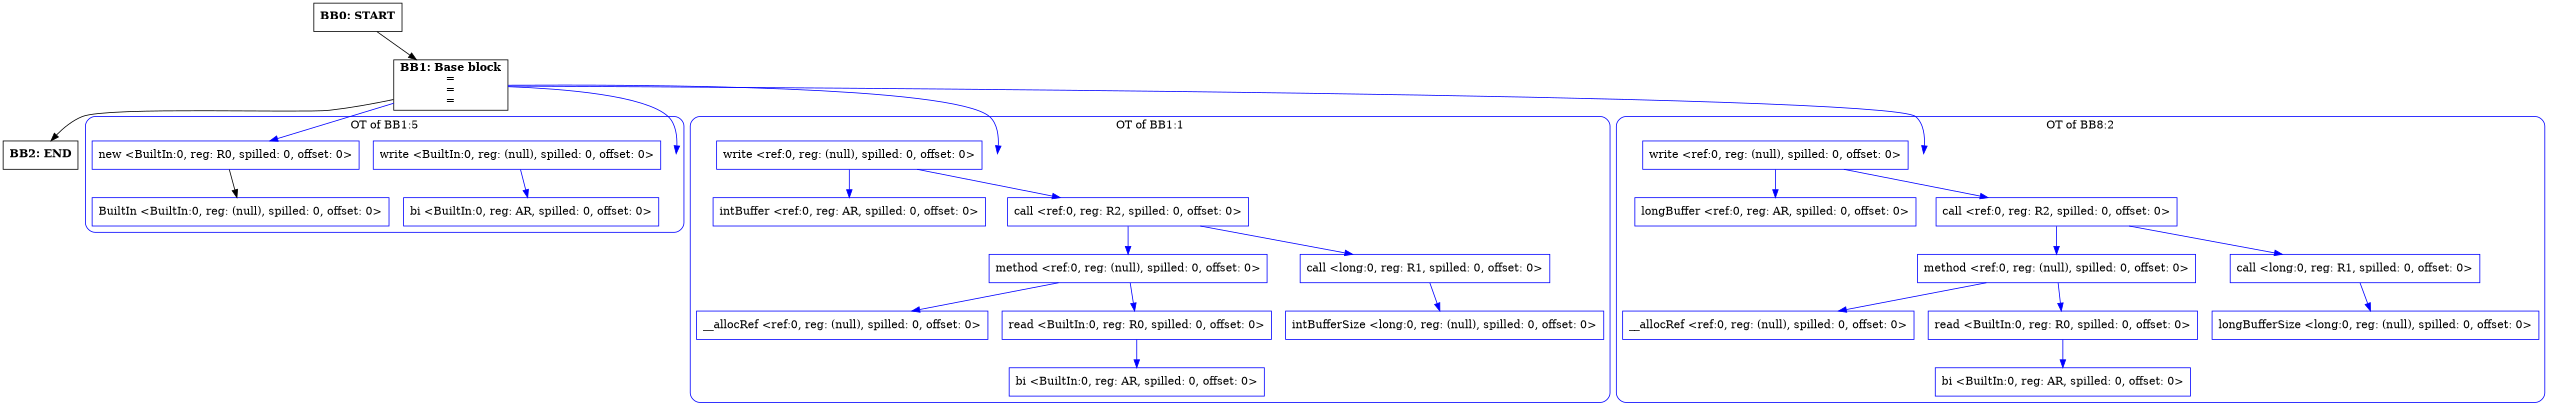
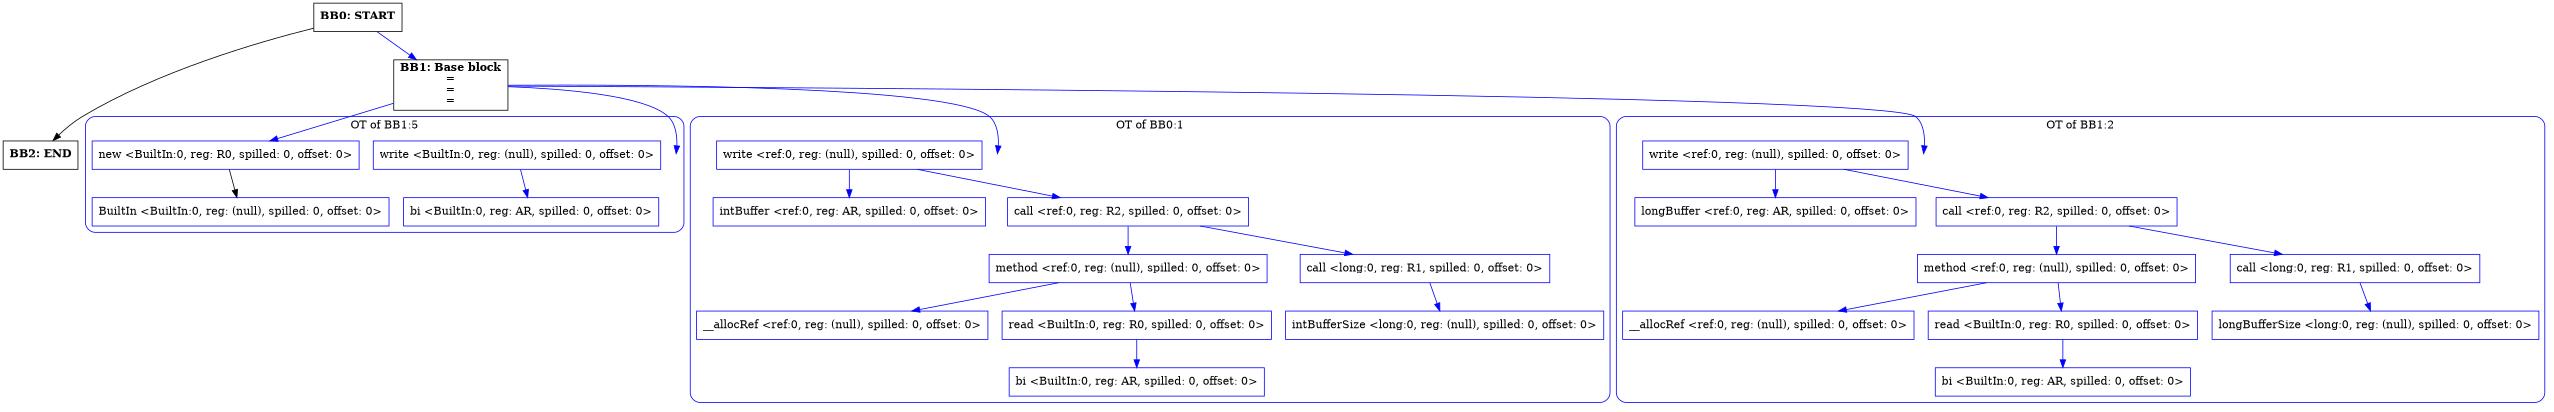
edge "BB0: START" -> "BB1: Base block": color black -> blue
edge "BB1: Base block" -> "BB2: END": now "BB0: START" -> "BB2: END"
cluster "OT of BB1:1": label "OT of BB1:1" -> "OT of BB0:1"
cluster "OT of BB8:2": label "OT of BB8:2" -> "OT of BB1:2"
